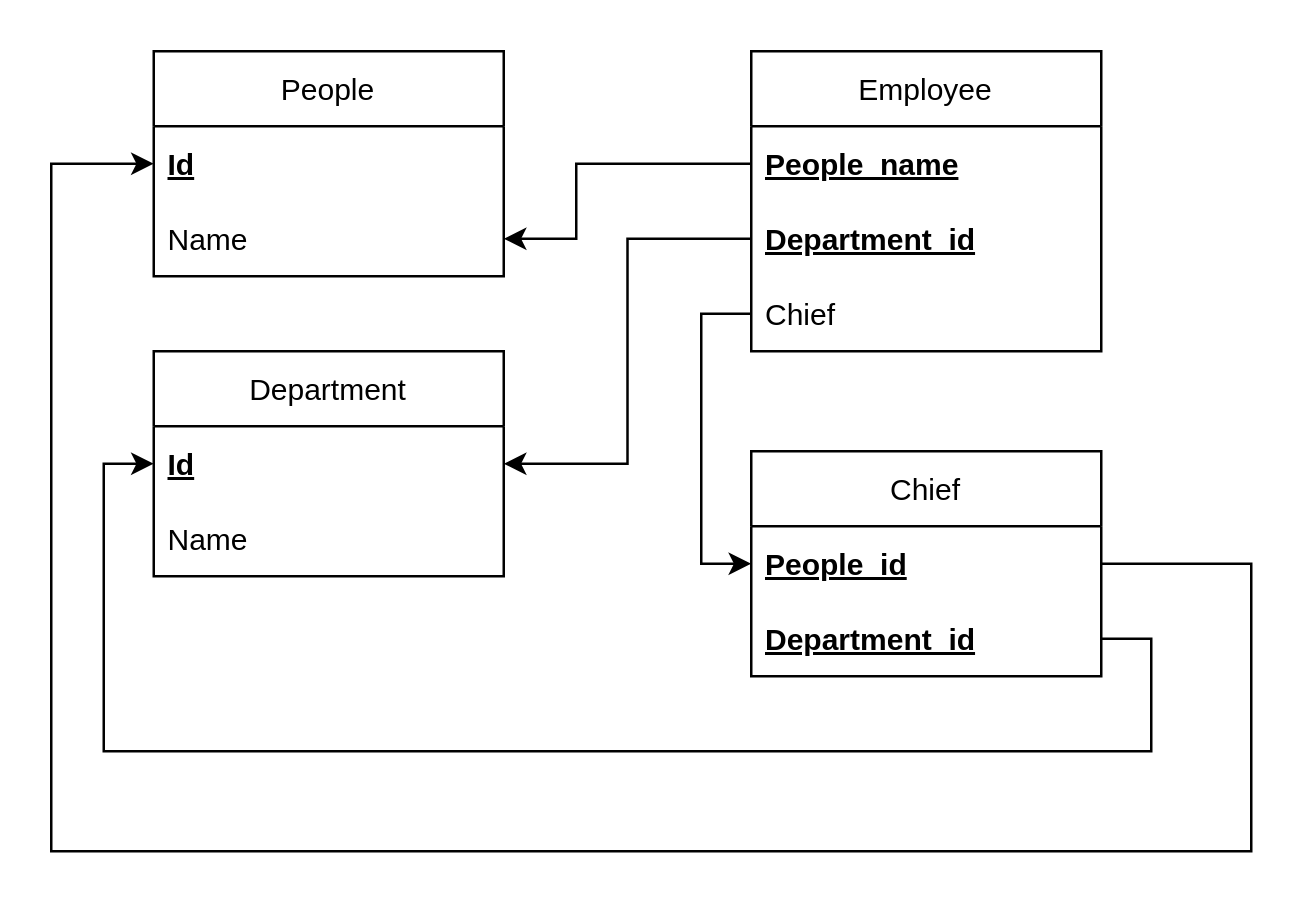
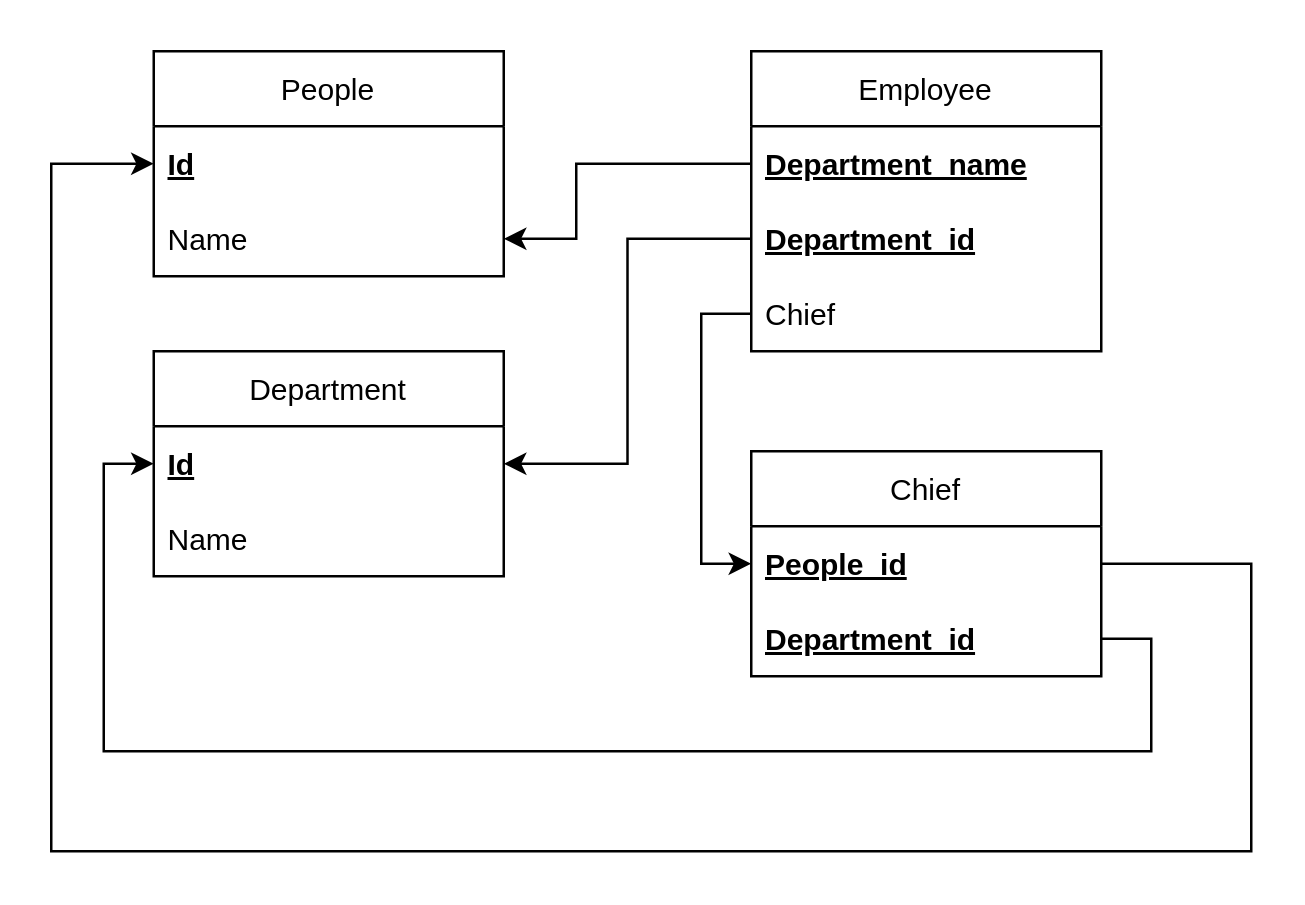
node "People_name": label "People_name" -> "Department_name"
